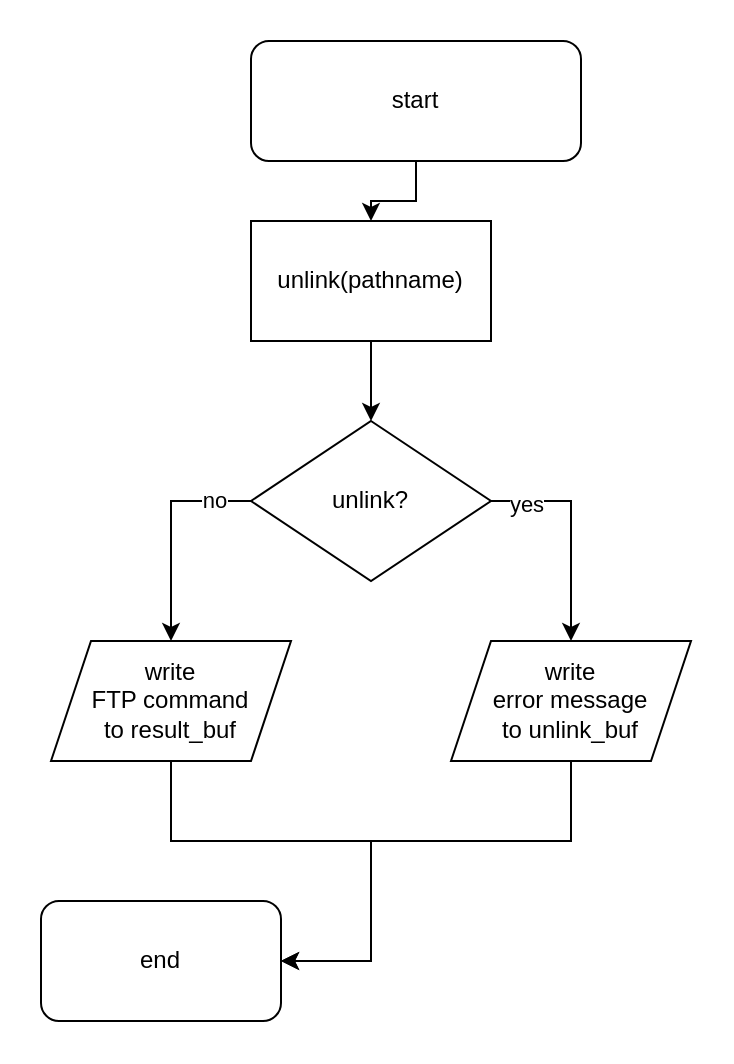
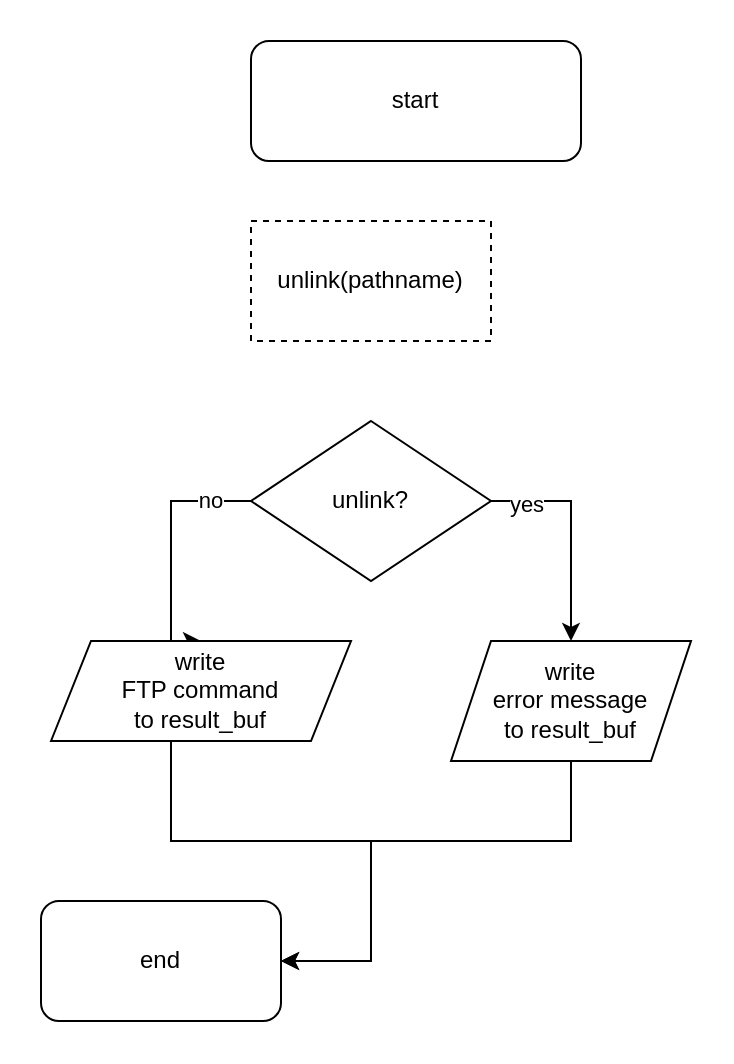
edge "start" -> "unlink(pathname)": removed
node "unlink(pathname)": style solid -> dashed
edge "unlink(pathname)" -> "unlink?": removed
node "write FTP command to result_buf": size 240x120 -> 300x100
node "write error message to unlink_buf": label "write error message to unlink_buf" -> "write error message to result_buf"
